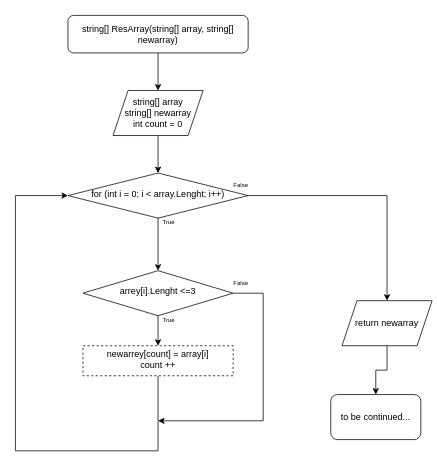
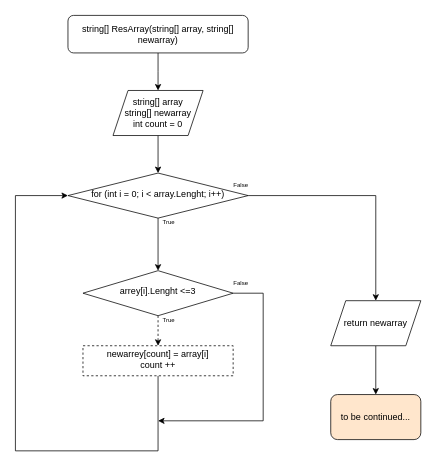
node "return newarray": moved (387, 323) -> (375, 323)
edge "arrey[i].Lenght <=3" -> "newarrey[count] = array[i] count ++": style solid -> dashed
node "to be continued...": fillcolor #ffffff -> #ffe6cc
